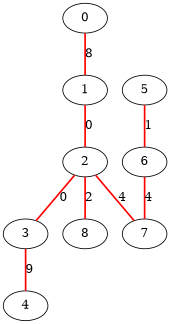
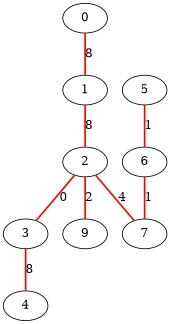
edge "1" -- "2": label "0" -> "8"
edge "6" -- "7": label "4" -> "1"
node "8": label "8" -> "9"
edge "3" -- "4": label "9" -> "8"
